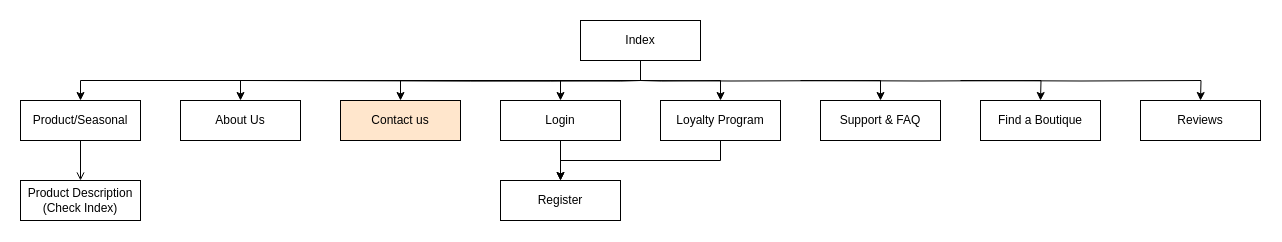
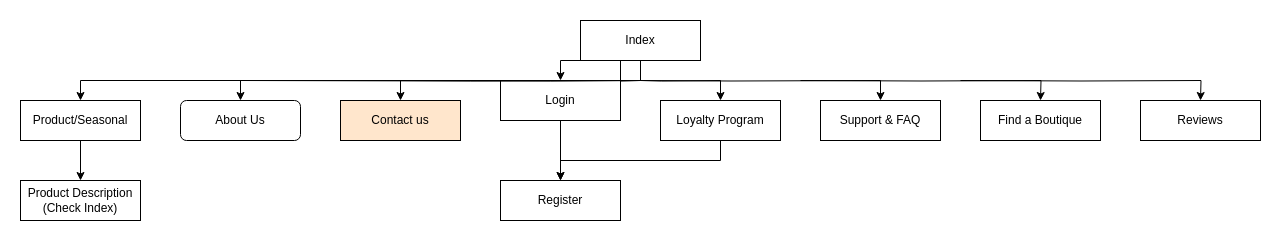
node "About Us": shape rectangle -> rounded rectangle
node "Login": moved (561, 121) -> (561, 101)
edge "Product/Seasonal" -> "Product Description (Check Index)": arrowhead open -> classic
